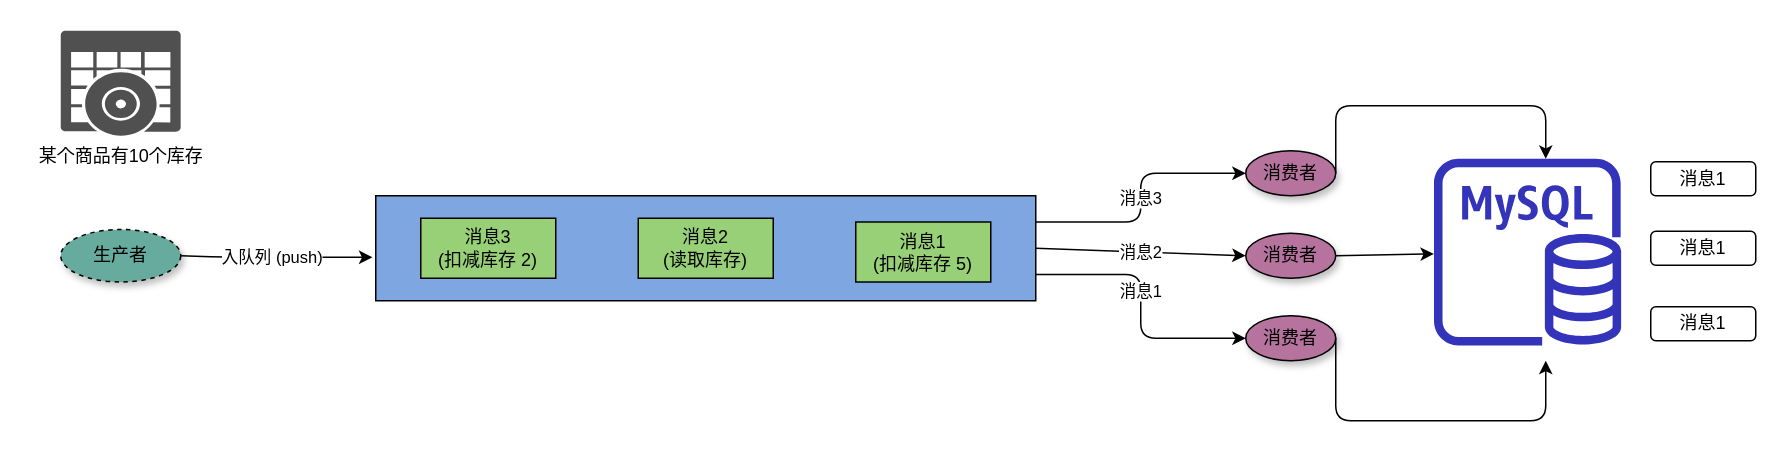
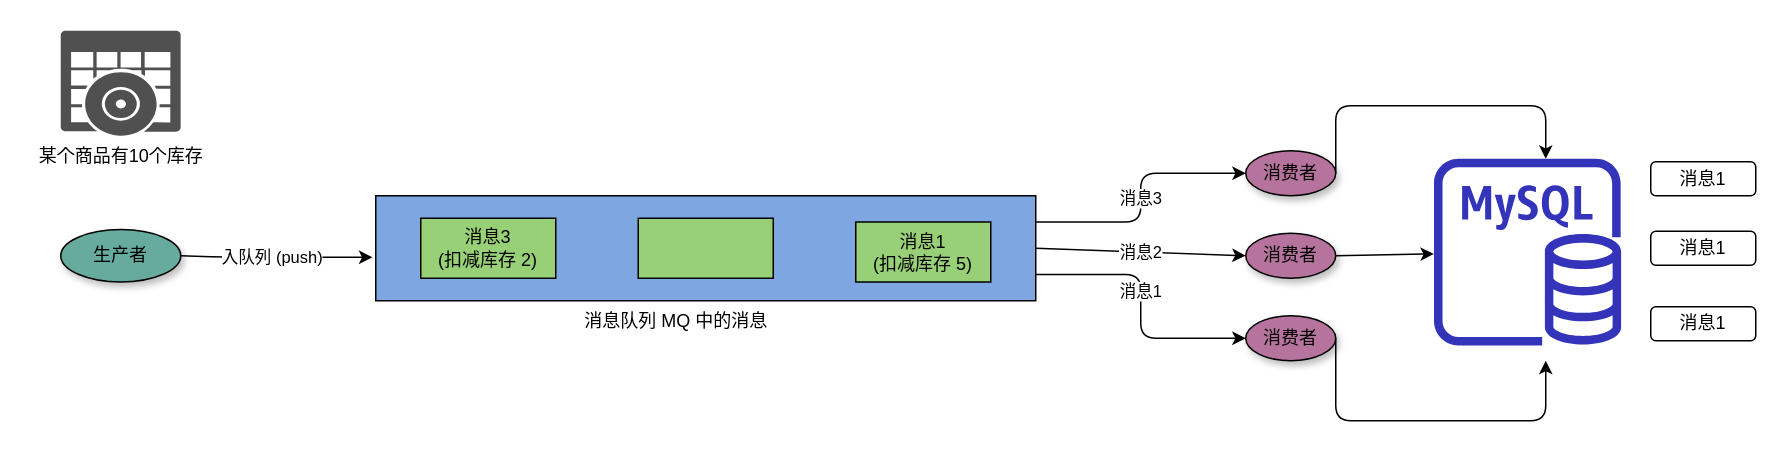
node "消息2 (读取库存)": removed
node "生产者": style dashed -> solid
node "消息队列 MQ 中的消息": added
